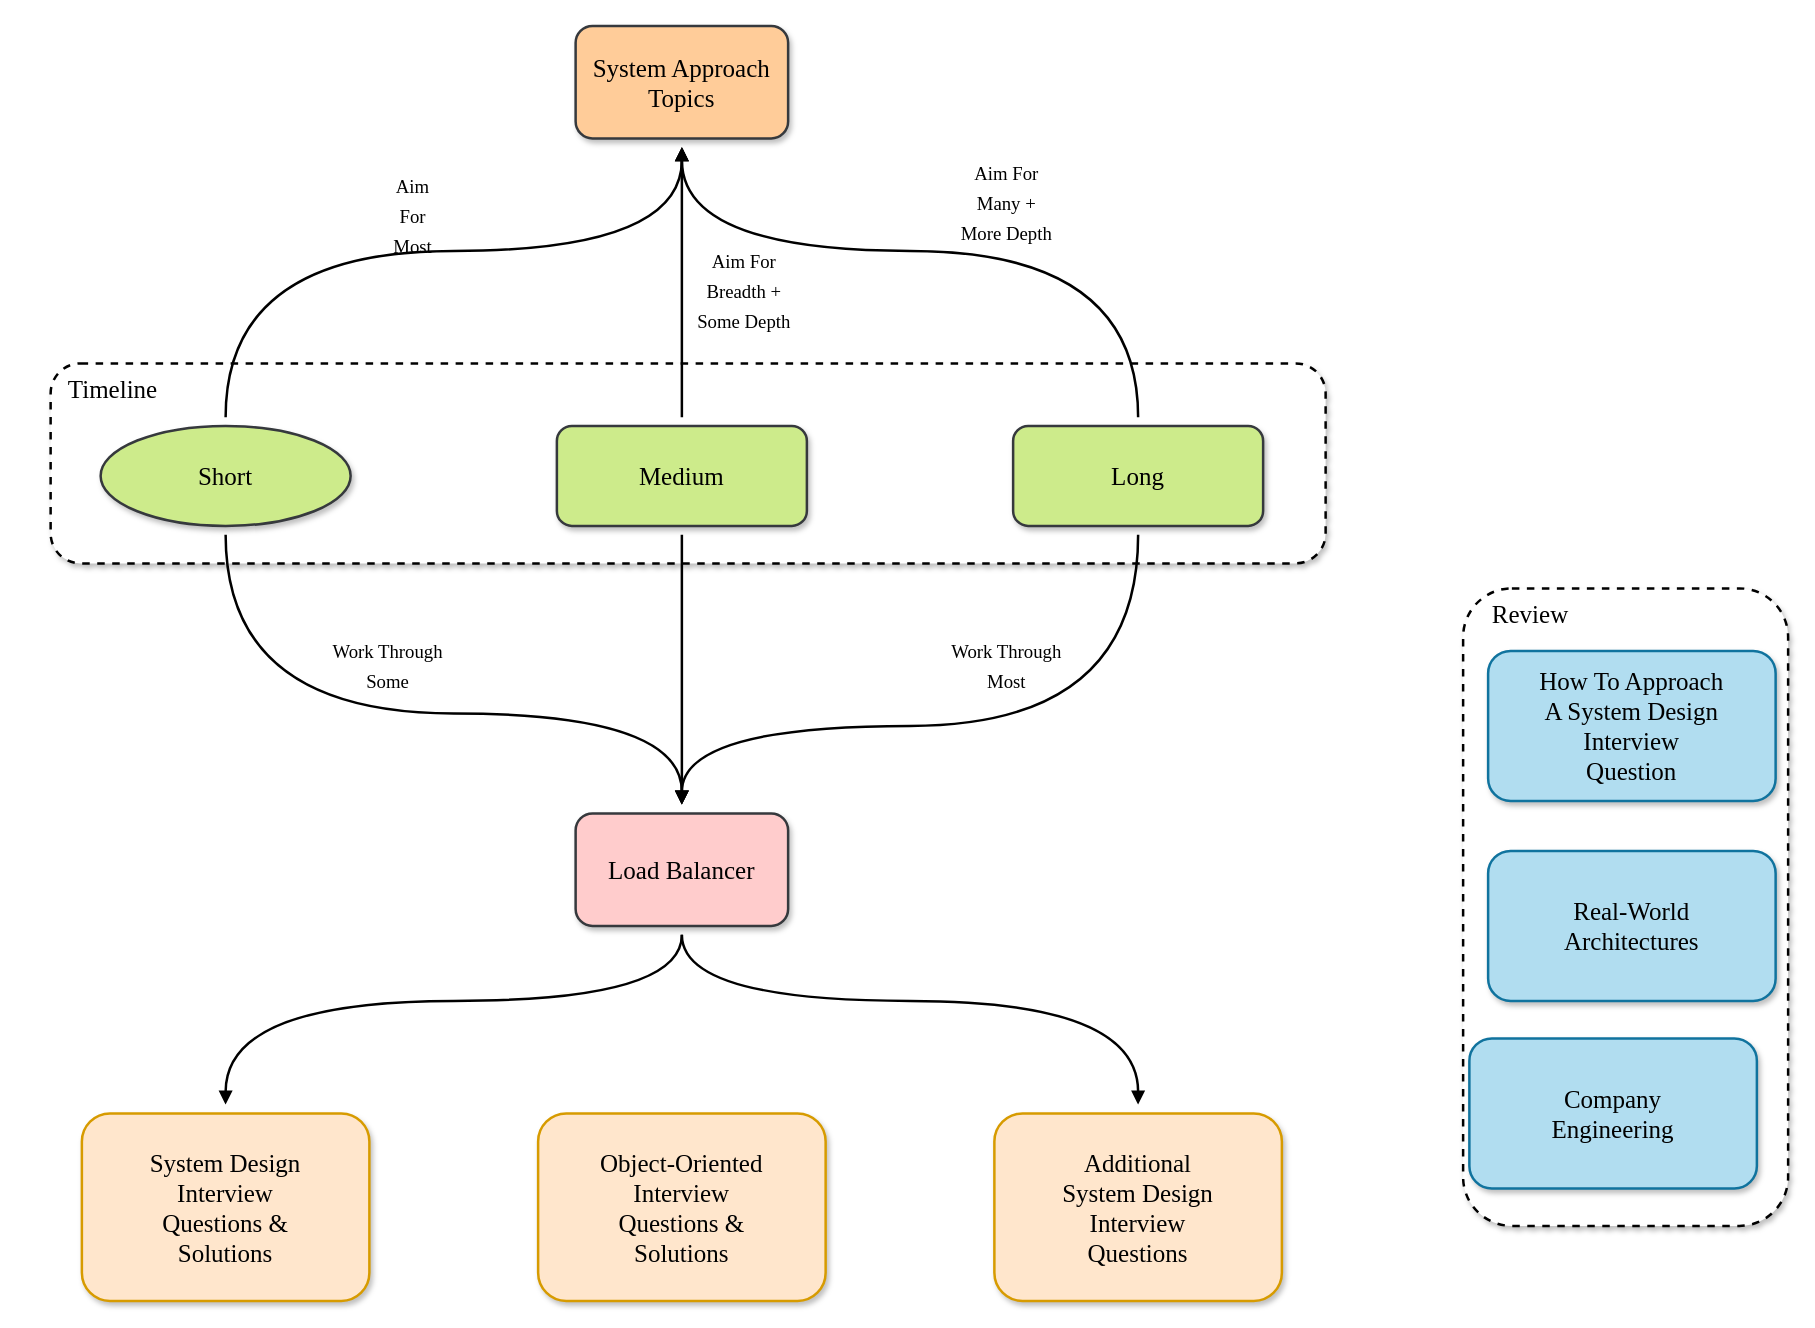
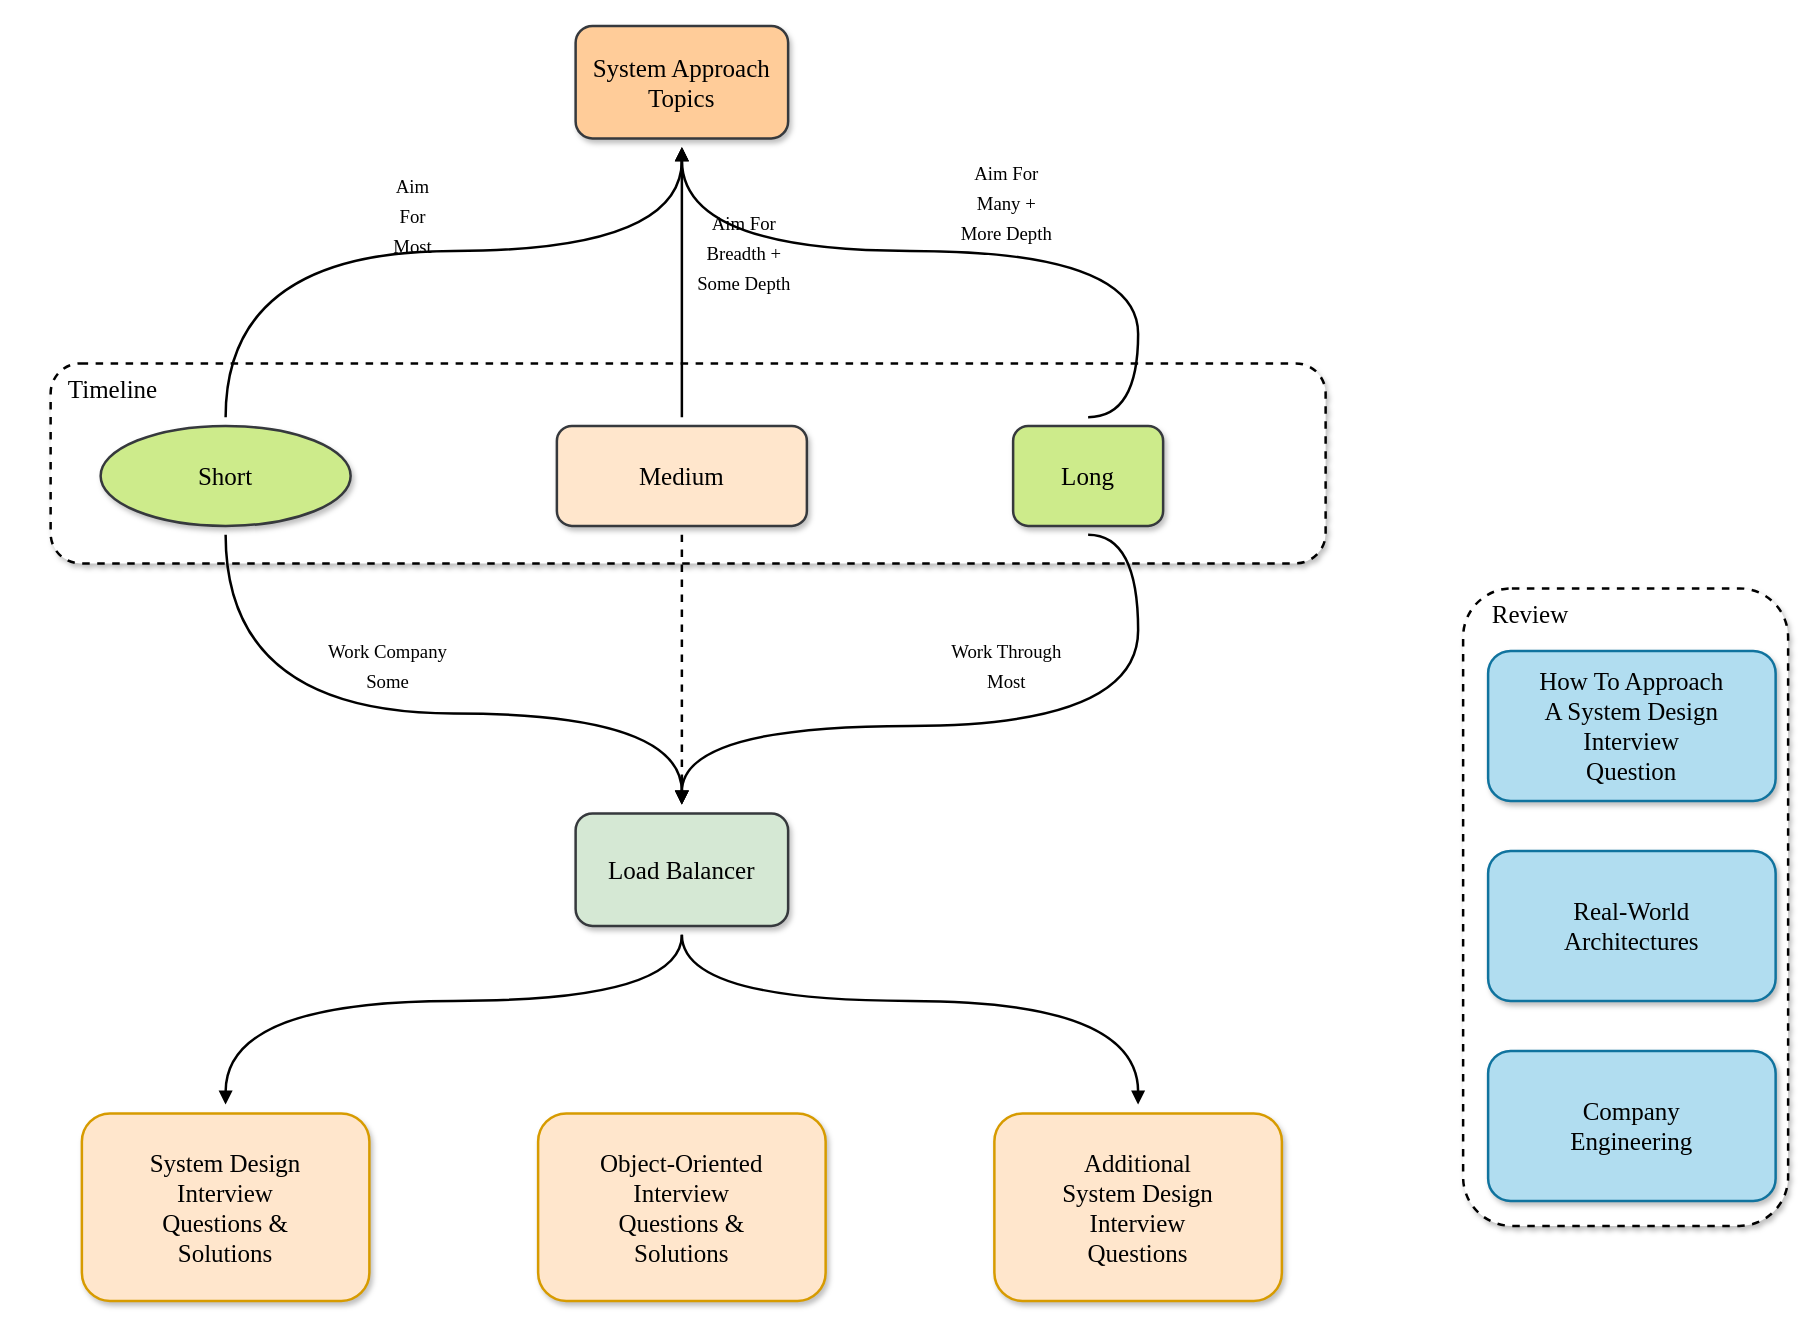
node "Aim For Breadth + Some Depth": moved (744, 288) -> (744, 251)
node "Medium": fillcolor #cdeb8b -> #ffe6cc
node "Long": size 250x100 -> 150x100
edge "Medium" -> "Load Balancer": style solid -> dashed
node "Work Through Some": label "Work Through Some" -> "Work Company Some"
node "Load Balancer": fillcolor #ffcccc -> #d5e8d4
node "Company Engineering": moved (1613, 1113) -> (1632, 1126)
